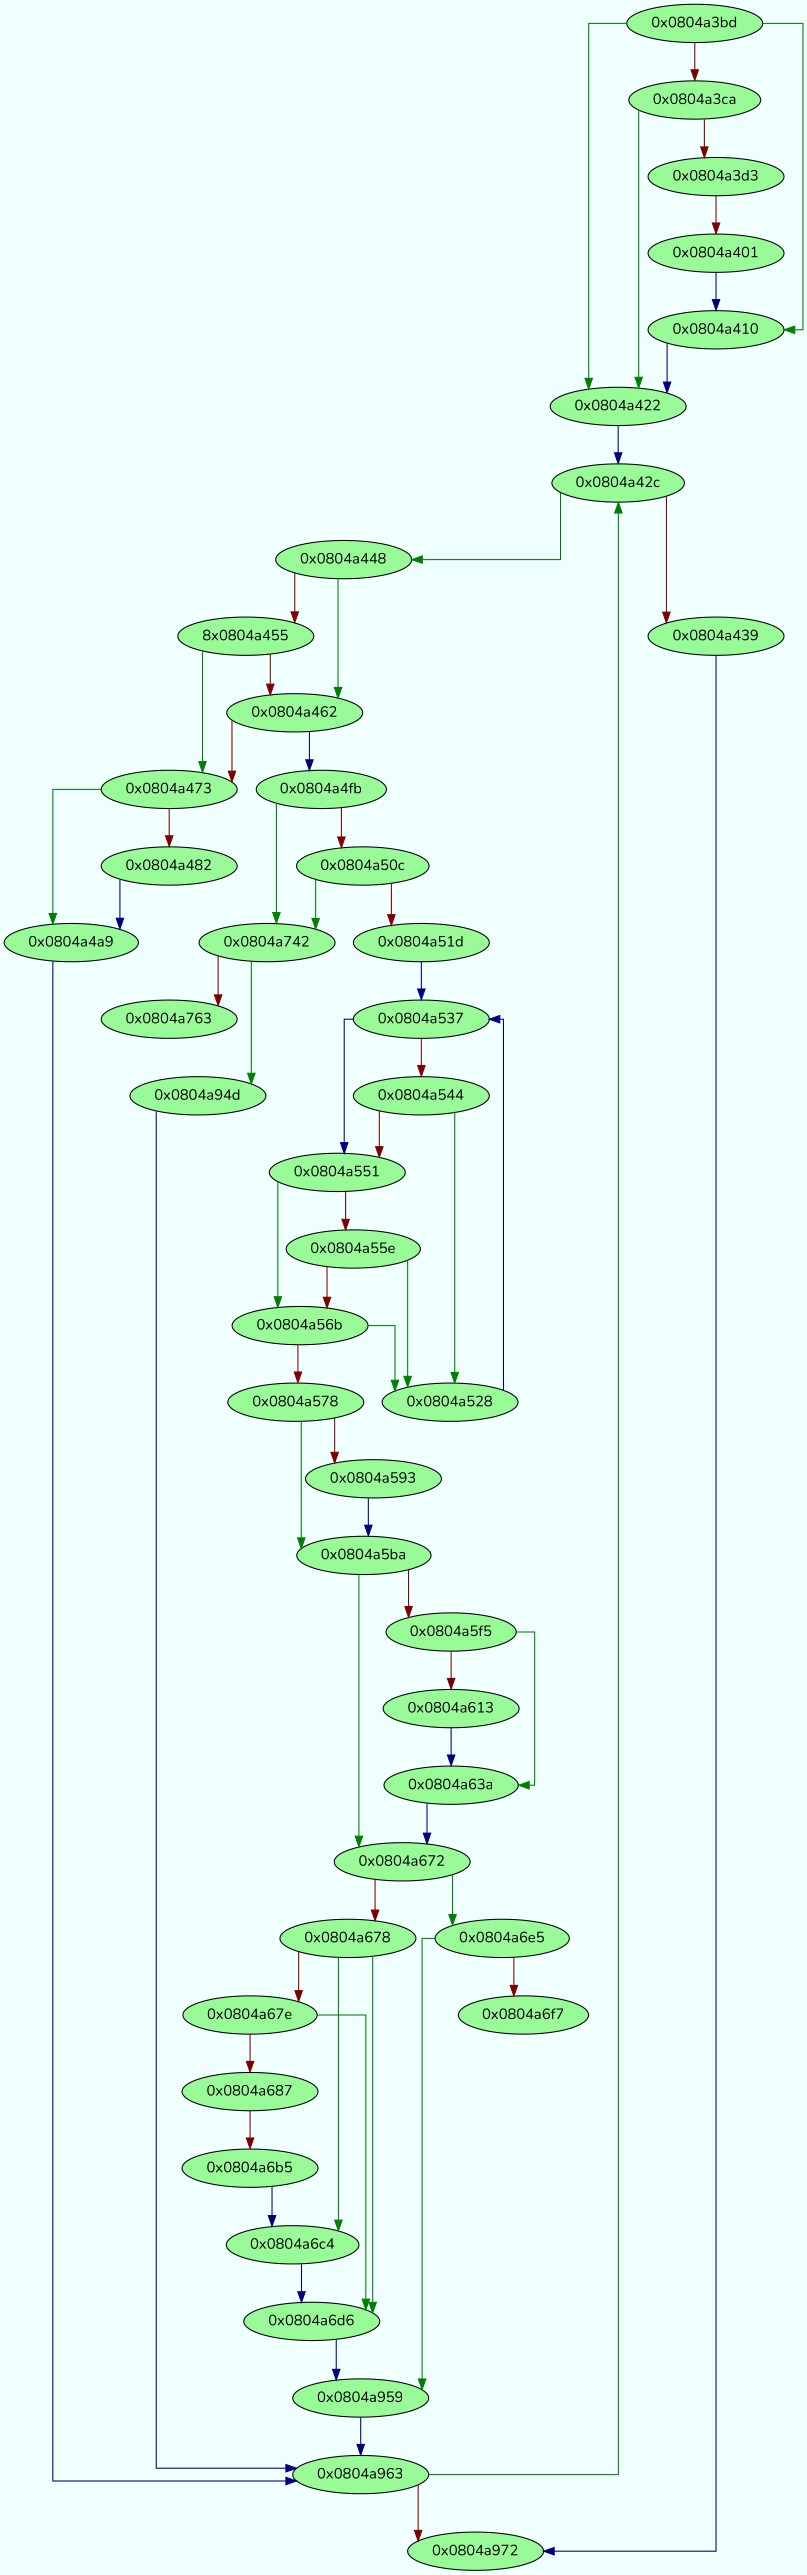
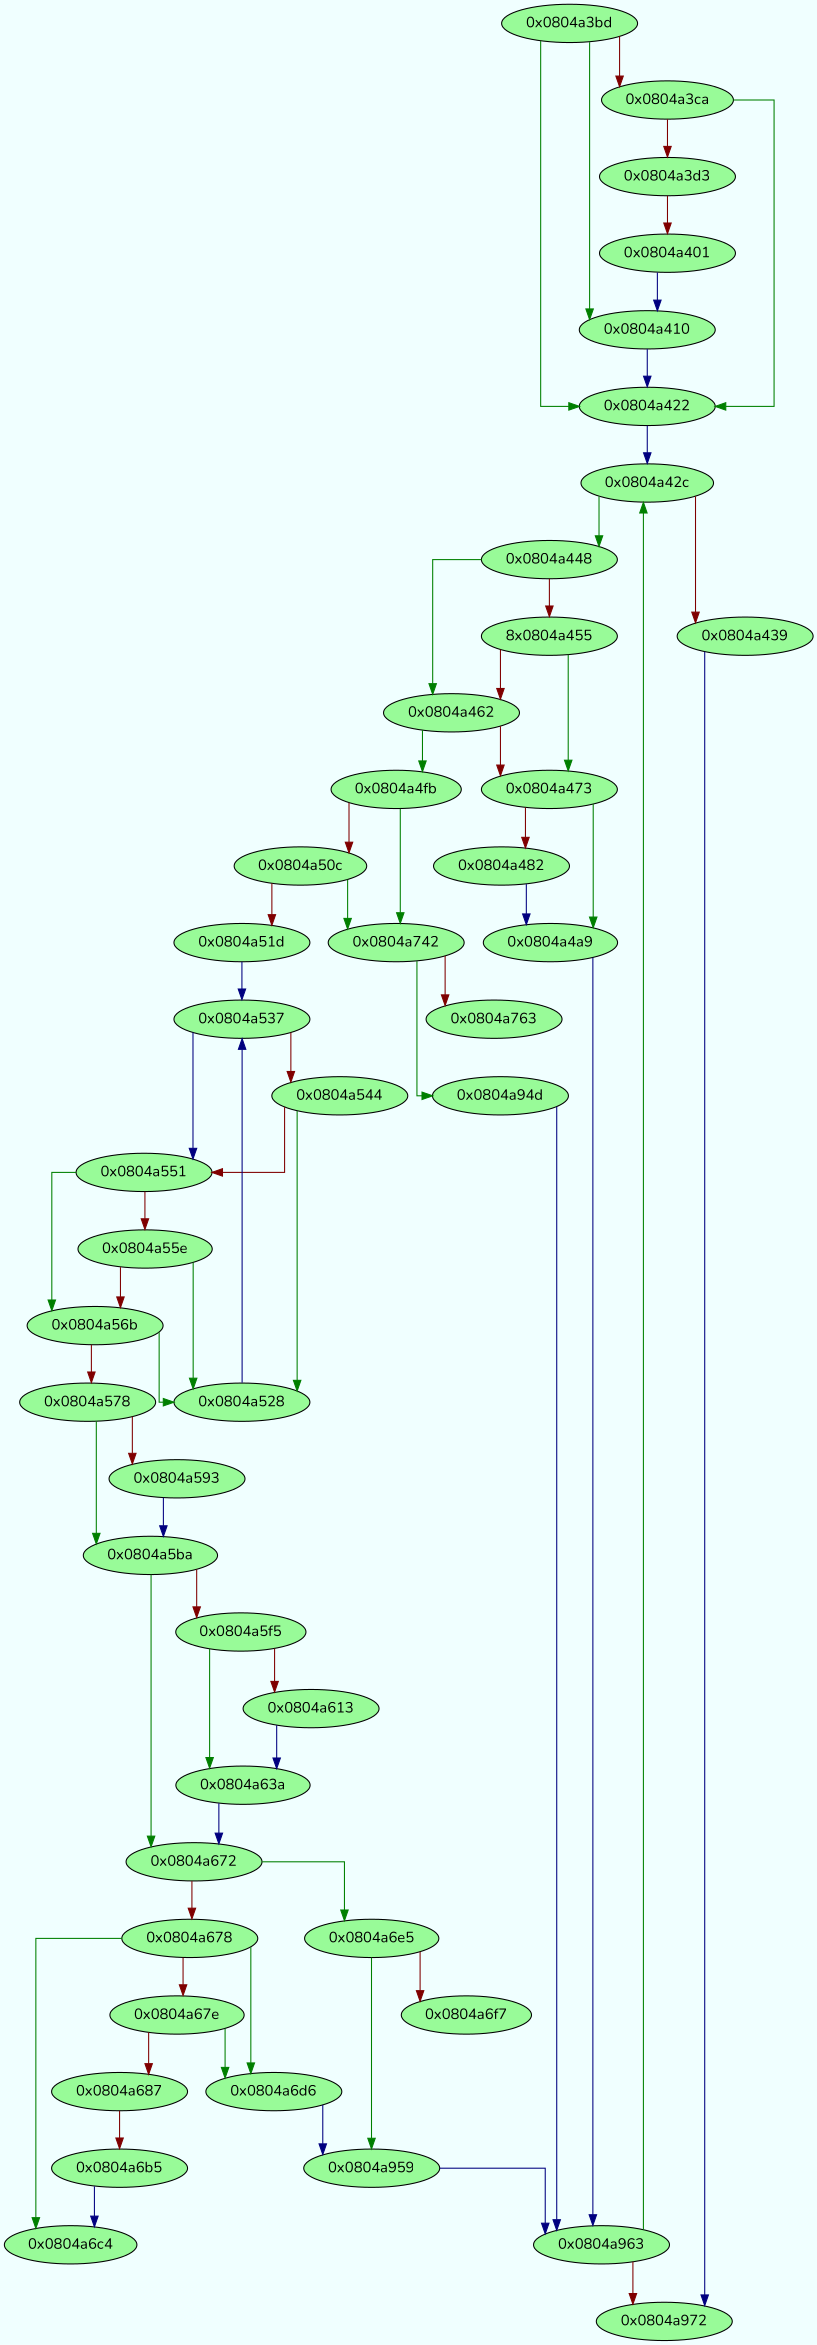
edge "0x0804a462" -> "0x0804a4fb": color #00007f -> #007f00
edge "0x0804a6c4" -> "0x0804a6d6": removed
